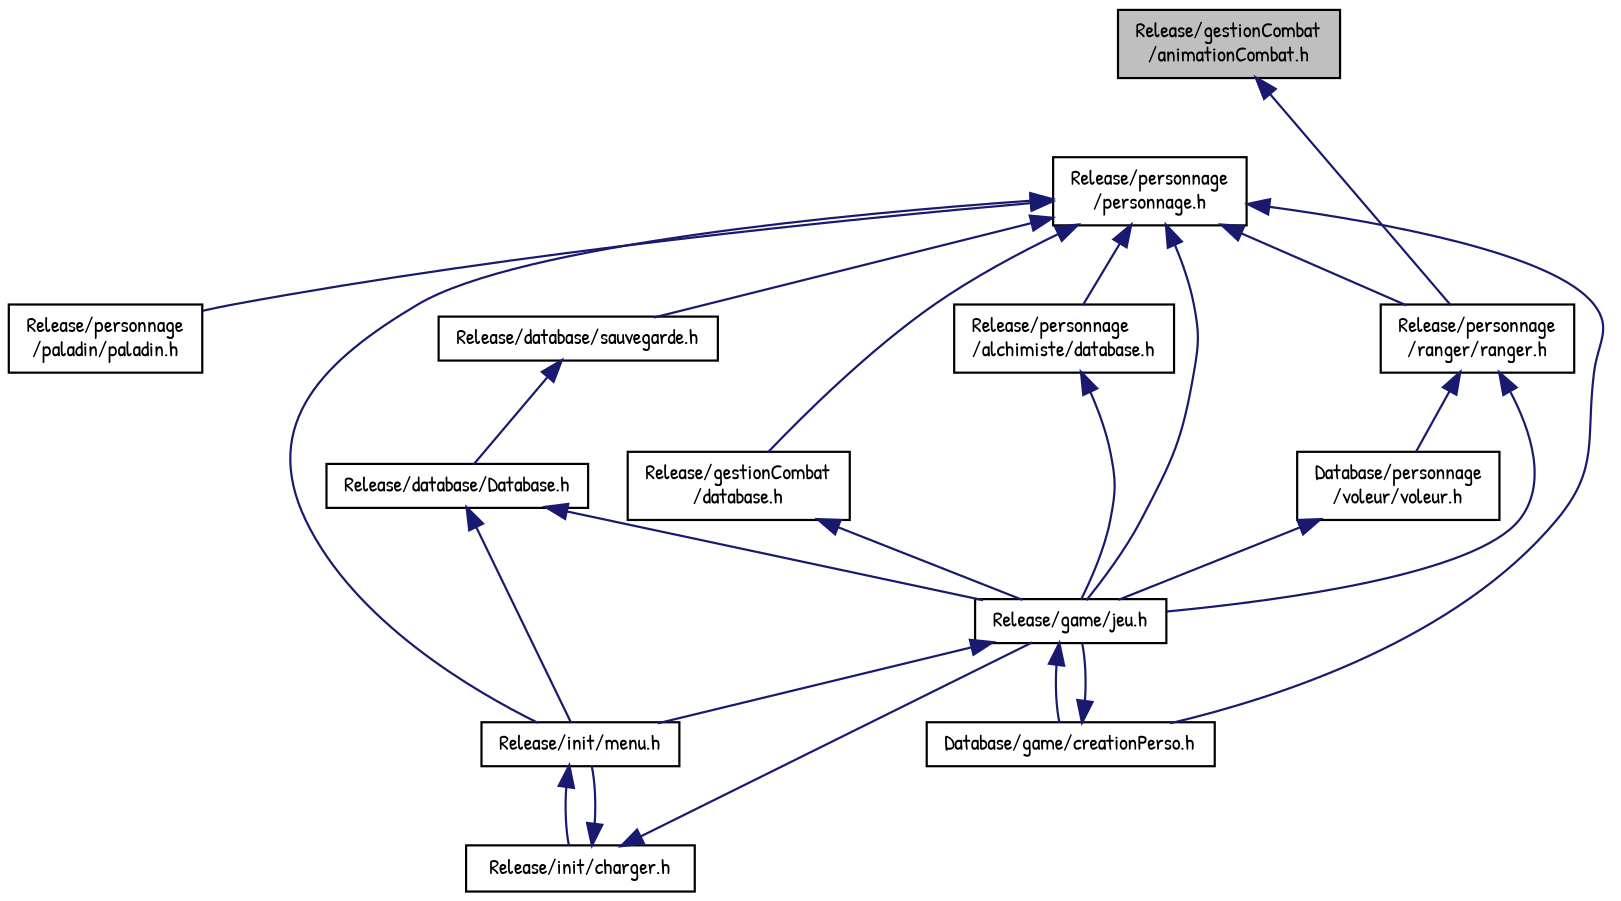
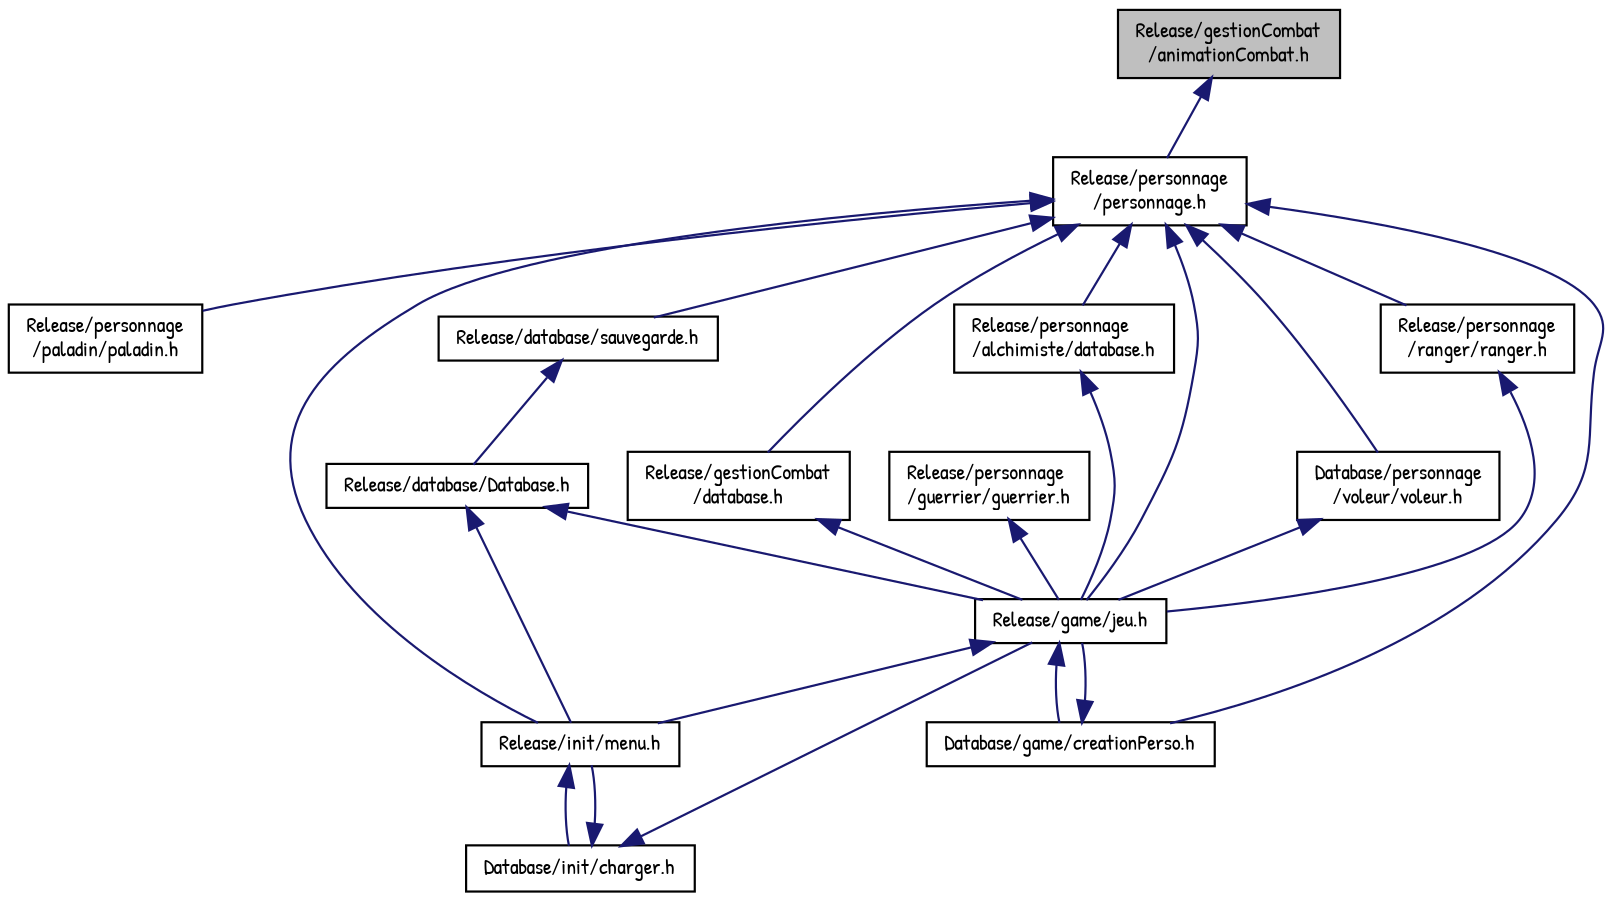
edge "Release/personnage /ranger/ranger.h" -> "Release/gestionCombat /animationCombat.h": now "Release/personnage /personnage.h" -> "Release/gestionCombat /animationCombat.h"
edge "Database/personnage /voleur/voleur.h" -> "Release/personnage /ranger/ranger.h": now "Database/personnage /voleur/voleur.h" -> "Release/personnage /personnage.h"
node "Release/personnage /guerrier/guerrier.h": added
node "Release/init/charger.h": label "Release/init/charger.h" -> "Database/init/charger.h"
